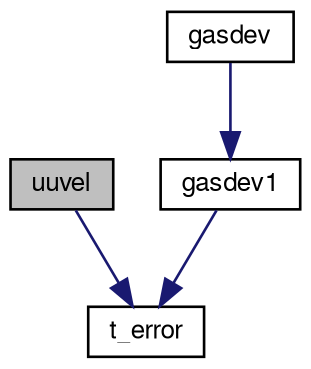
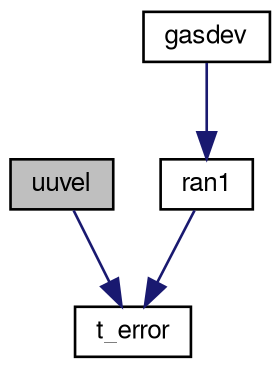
node "gasdev1": label "gasdev1" -> "ran1"
